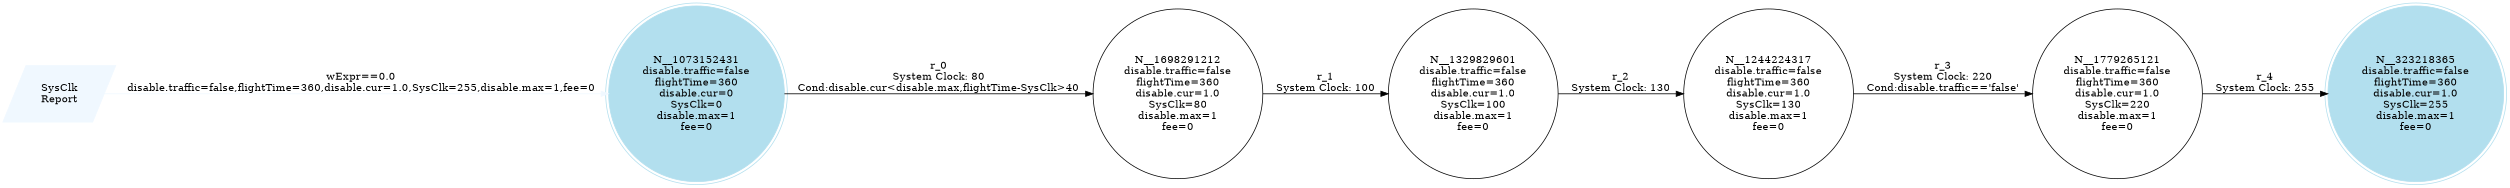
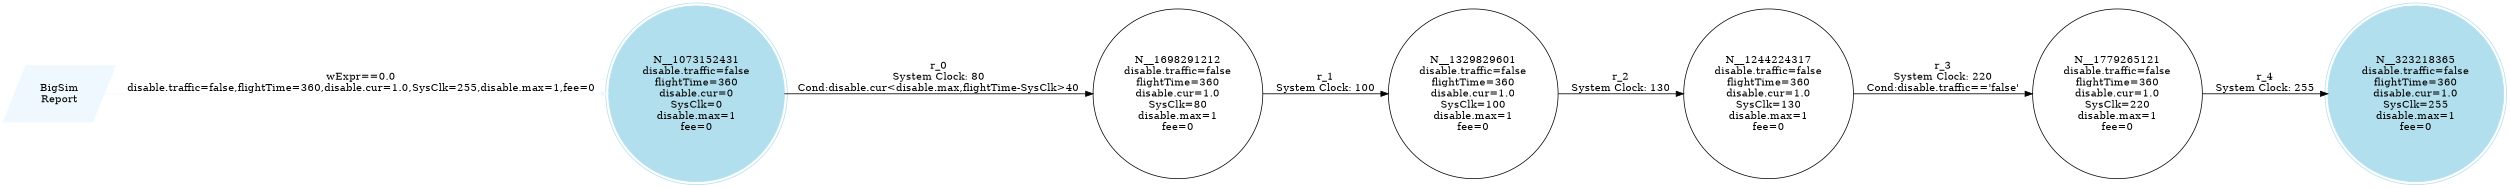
node "SysClk Report": label "SysClk Report" -> "BigSim Report"
